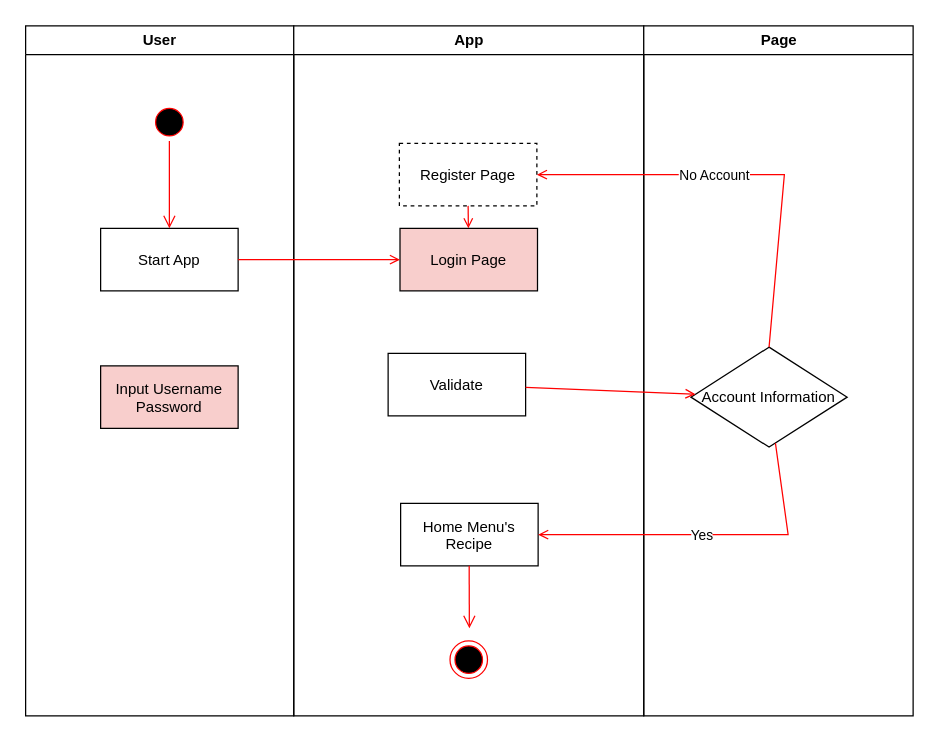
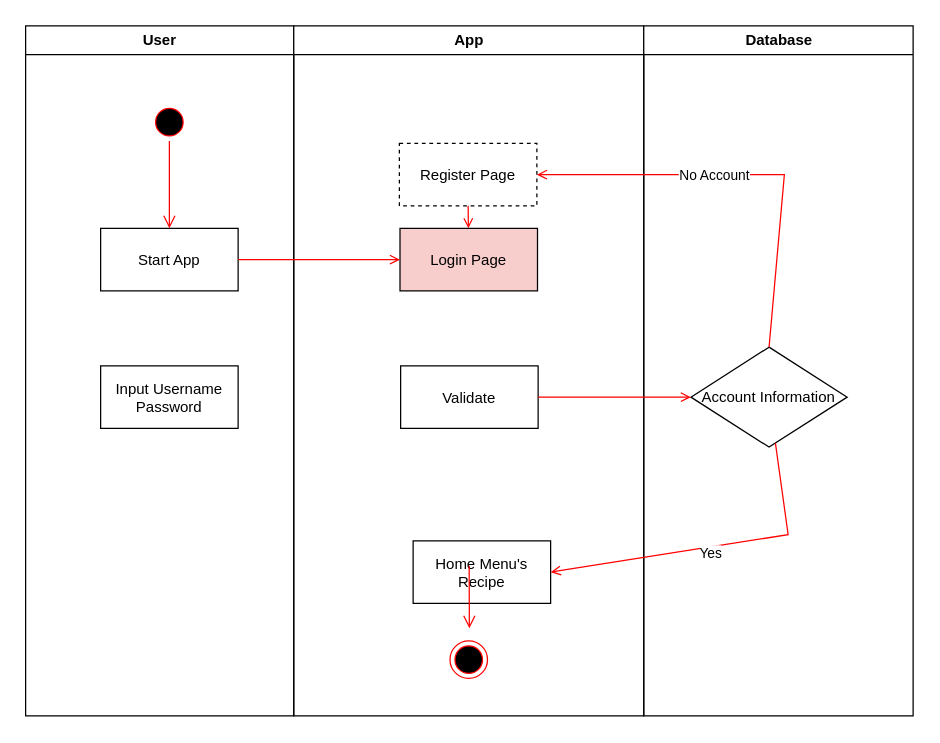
node "Page": label "Page" -> "Database"
node "Validate": moved (457, 384) -> (469, 397)
node "Input Username Password": fillcolor #f8cecc -> #ffffff
node "Home Menu's Recipe": moved (469, 534) -> (482, 572)
